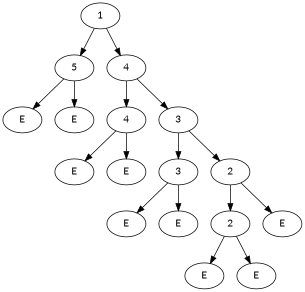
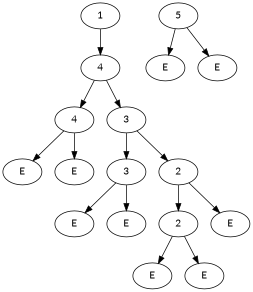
edge "1" -> "5": removed
